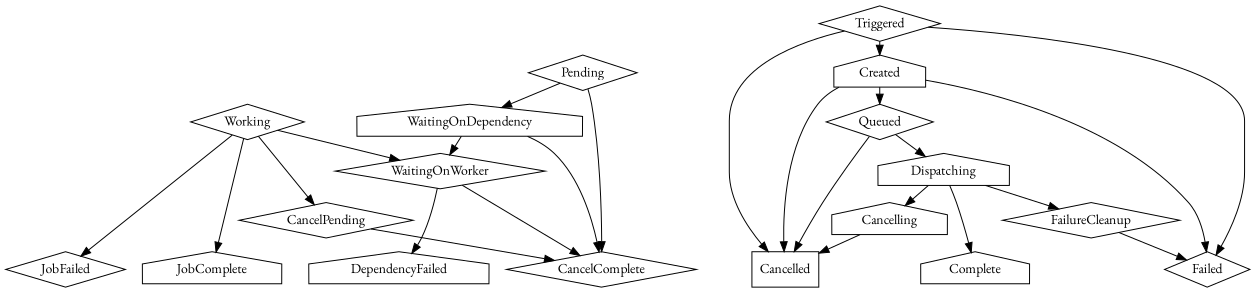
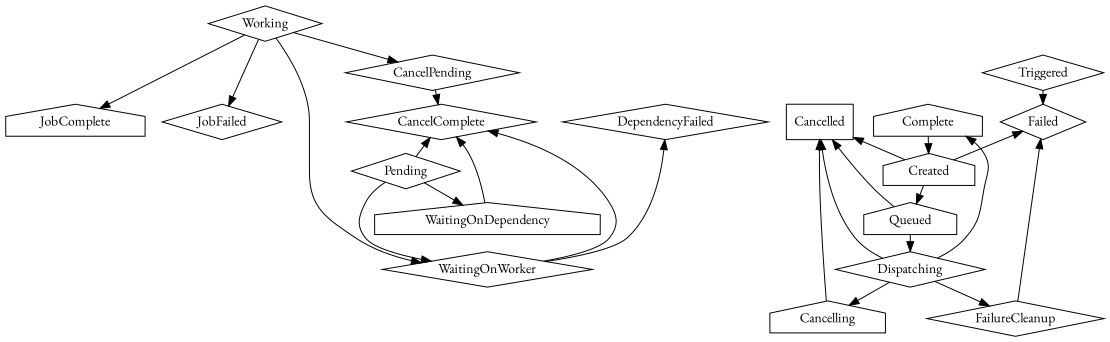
edge "Triggered" -> "Created": now "Complete" -> "Created"
edge "Triggered" -> "Cancelled": now "Dispatching" -> "Cancelled"
node "Queued": shape diamond -> house
edge "WaitingOnDependency" -> "WaitingOnWorker": now "Pending" -> "WaitingOnWorker"
node "Dispatching": shape house -> diamond
node "DependencyFailed": shape house -> diamond
